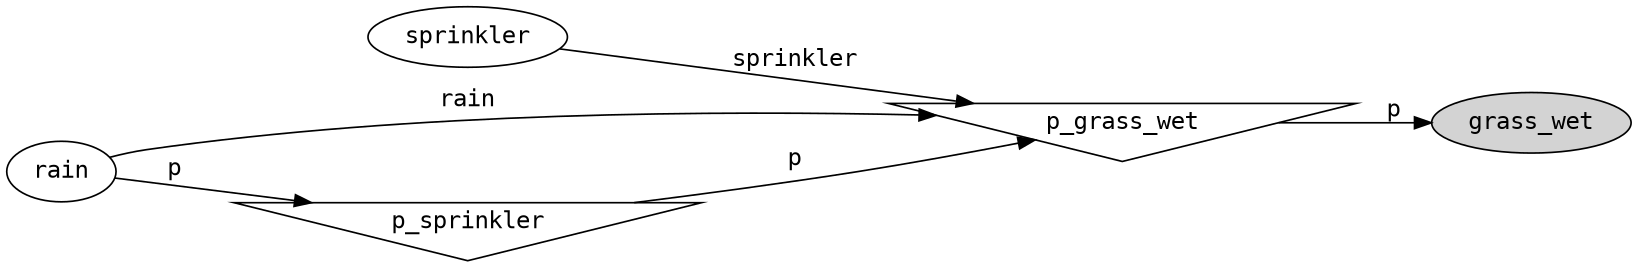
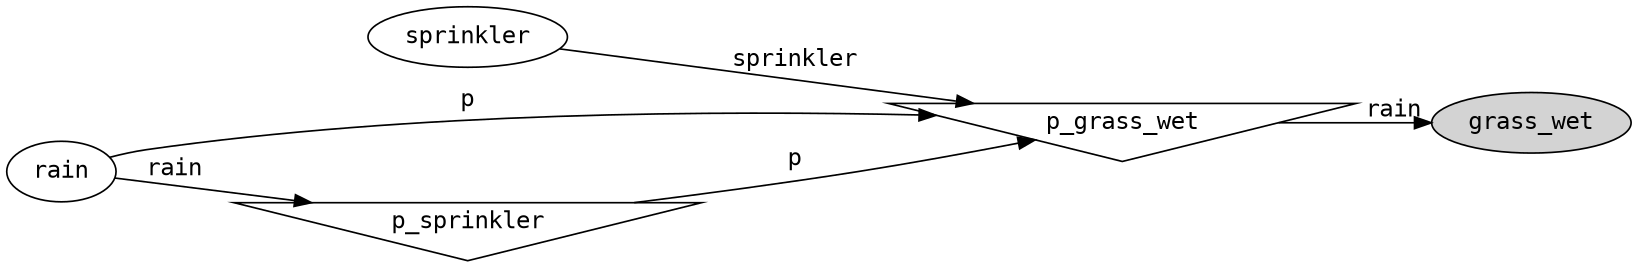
edge "rain" -> "p_grass_wet": label "rain" -> "p"
edge "p_grass_wet" -> "grass_wet": label "p" -> "rain"
edge "rain" -> "p_sprinkler": label "p" -> "rain"
